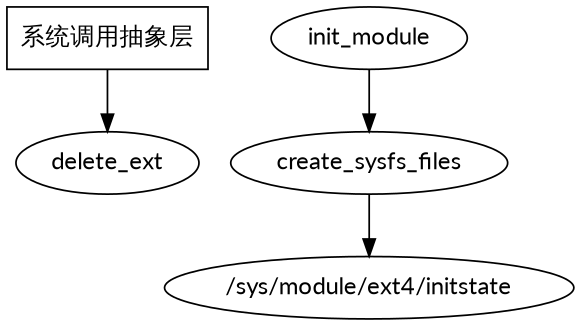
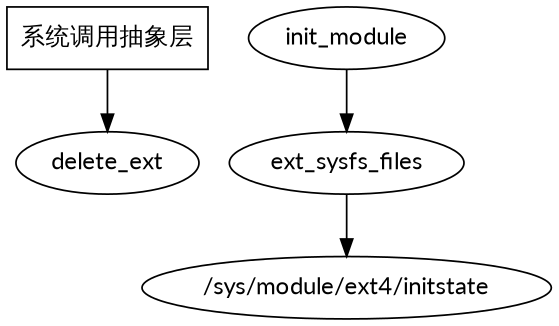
node "create_sysfs_files": label "create_sysfs_files" -> "ext_sysfs_files"
